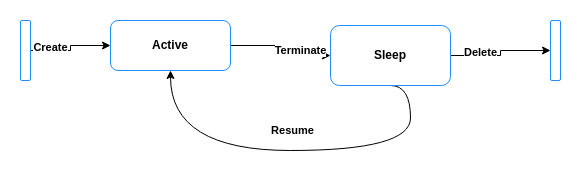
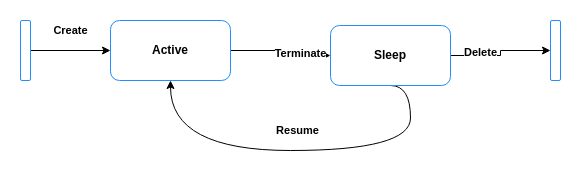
node "Active": size 120x50 -> 120x60
